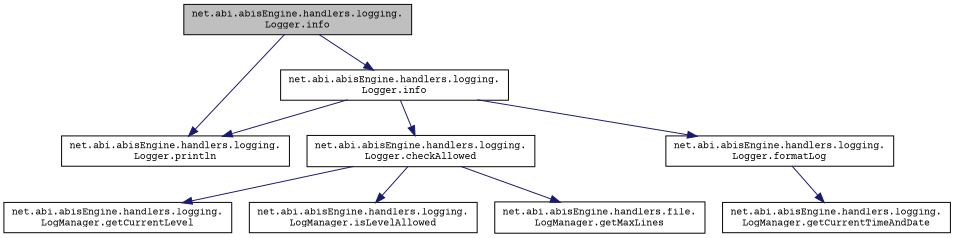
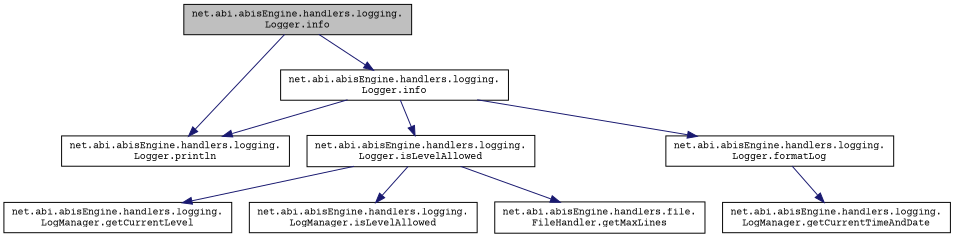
node "net.abi.abisEngine.handlers.logging. Logger.checkAllowed": label "net.abi.abisEngine.handlers.logging. Logger.checkAllowed" -> "net.abi.abisEngine.handlers.logging. Logger.isLevelAllowed"
node "net.abi.abisEngine.handlers.file. LogManager.getMaxLines": label "net.abi.abisEngine.handlers.file. LogManager.getMaxLines" -> "net.abi.abisEngine.handlers.file. FileHandler.getMaxLines"
